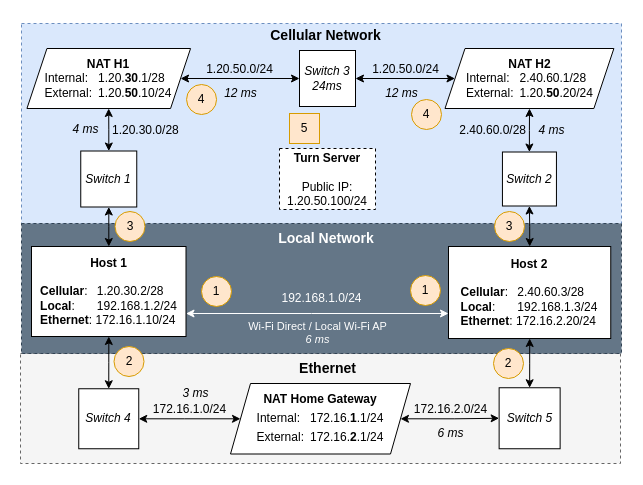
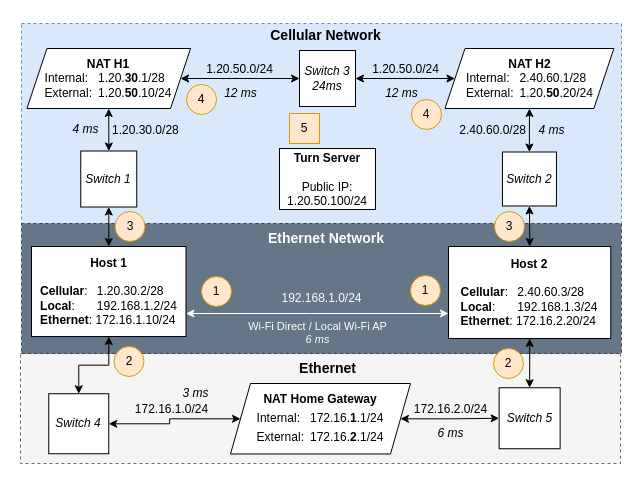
node "Turn Server Public IP: 1.20.50.100/24": style dashed -> solid
node "Local Network": label "Local Network" -> "Ethernet Network"
node "Switch 4": moved (109, 419) -> (79, 424)
